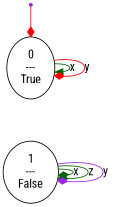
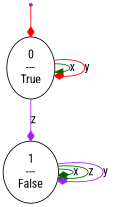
edge "0 --- True" -> "1 --- False": added, label "z"
